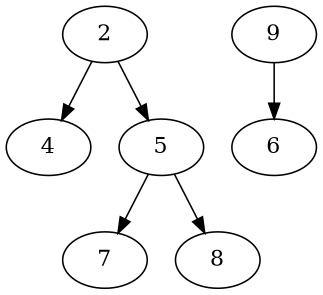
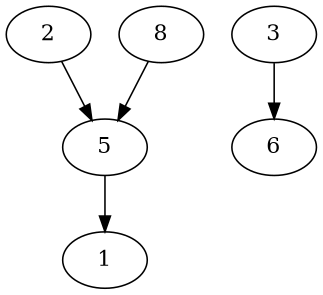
node "9": label "9" -> "3"
node "4": removed
edge "5" -> "8": reversed
node "7": label "7" -> "1"
